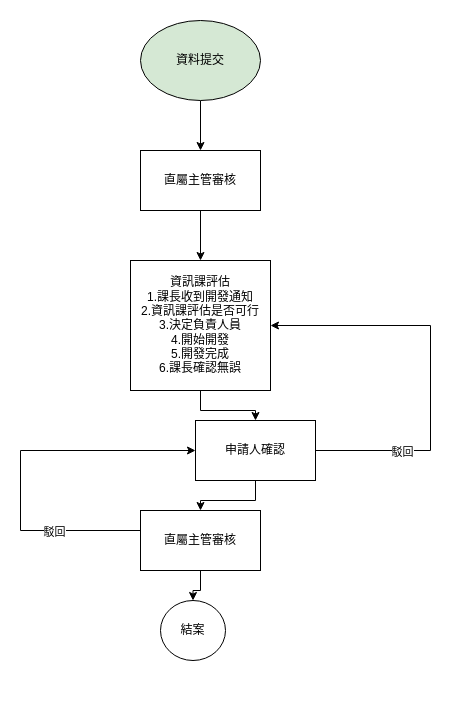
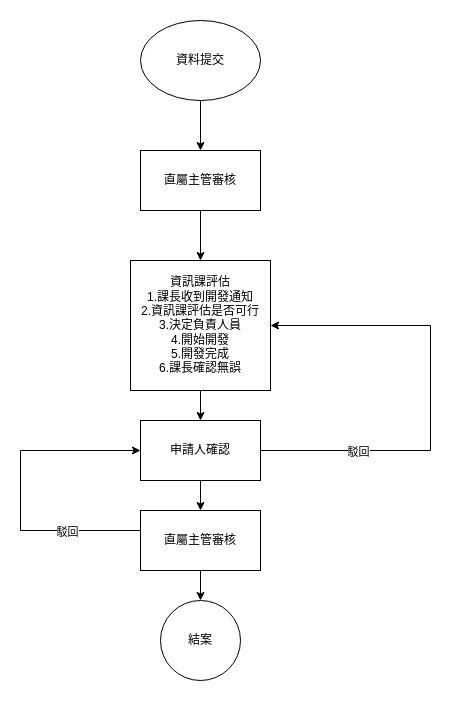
node "資料提交": fillcolor #d5e8d4 -> #ffffff
node "申請人確認": moved (256, 451) -> (201, 451)
node "結案": size 65x60 -> 80x80
